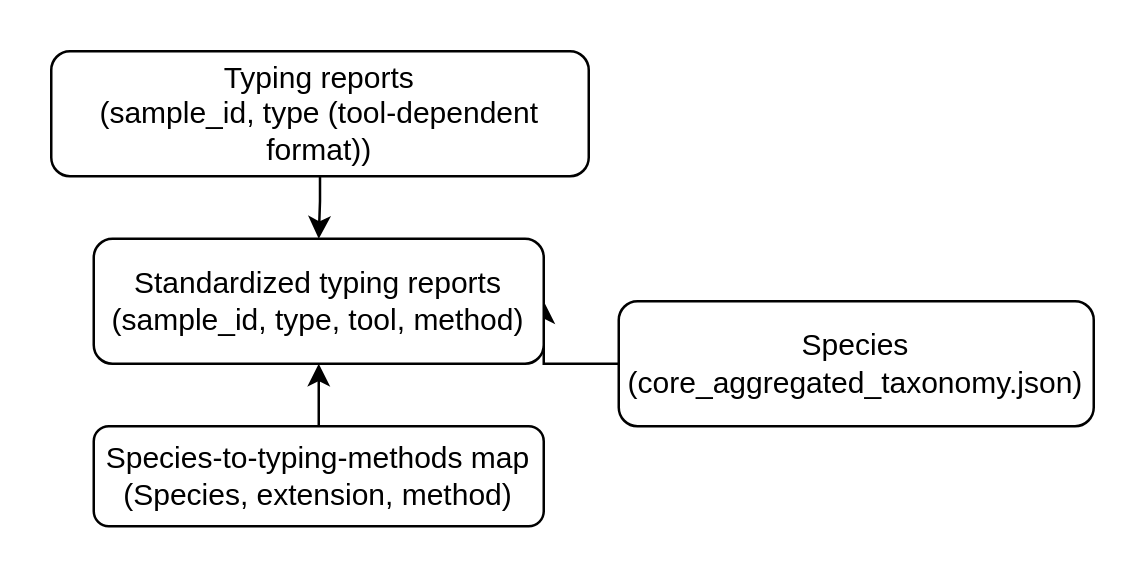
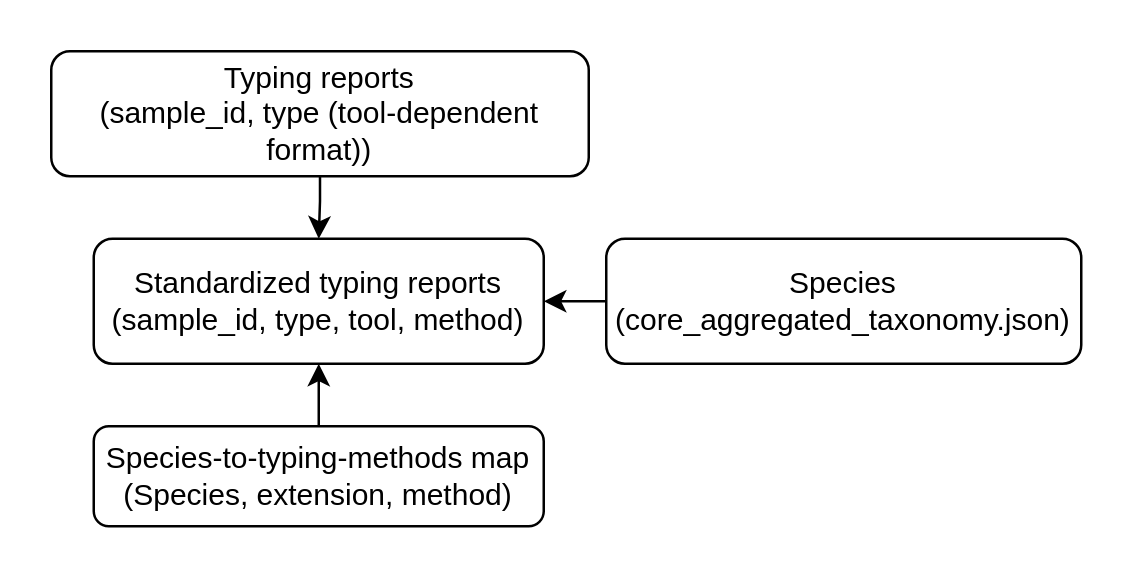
node "Species (core_aggregated_taxonomy.json)": moved (856, 364) -> (844, 301)
